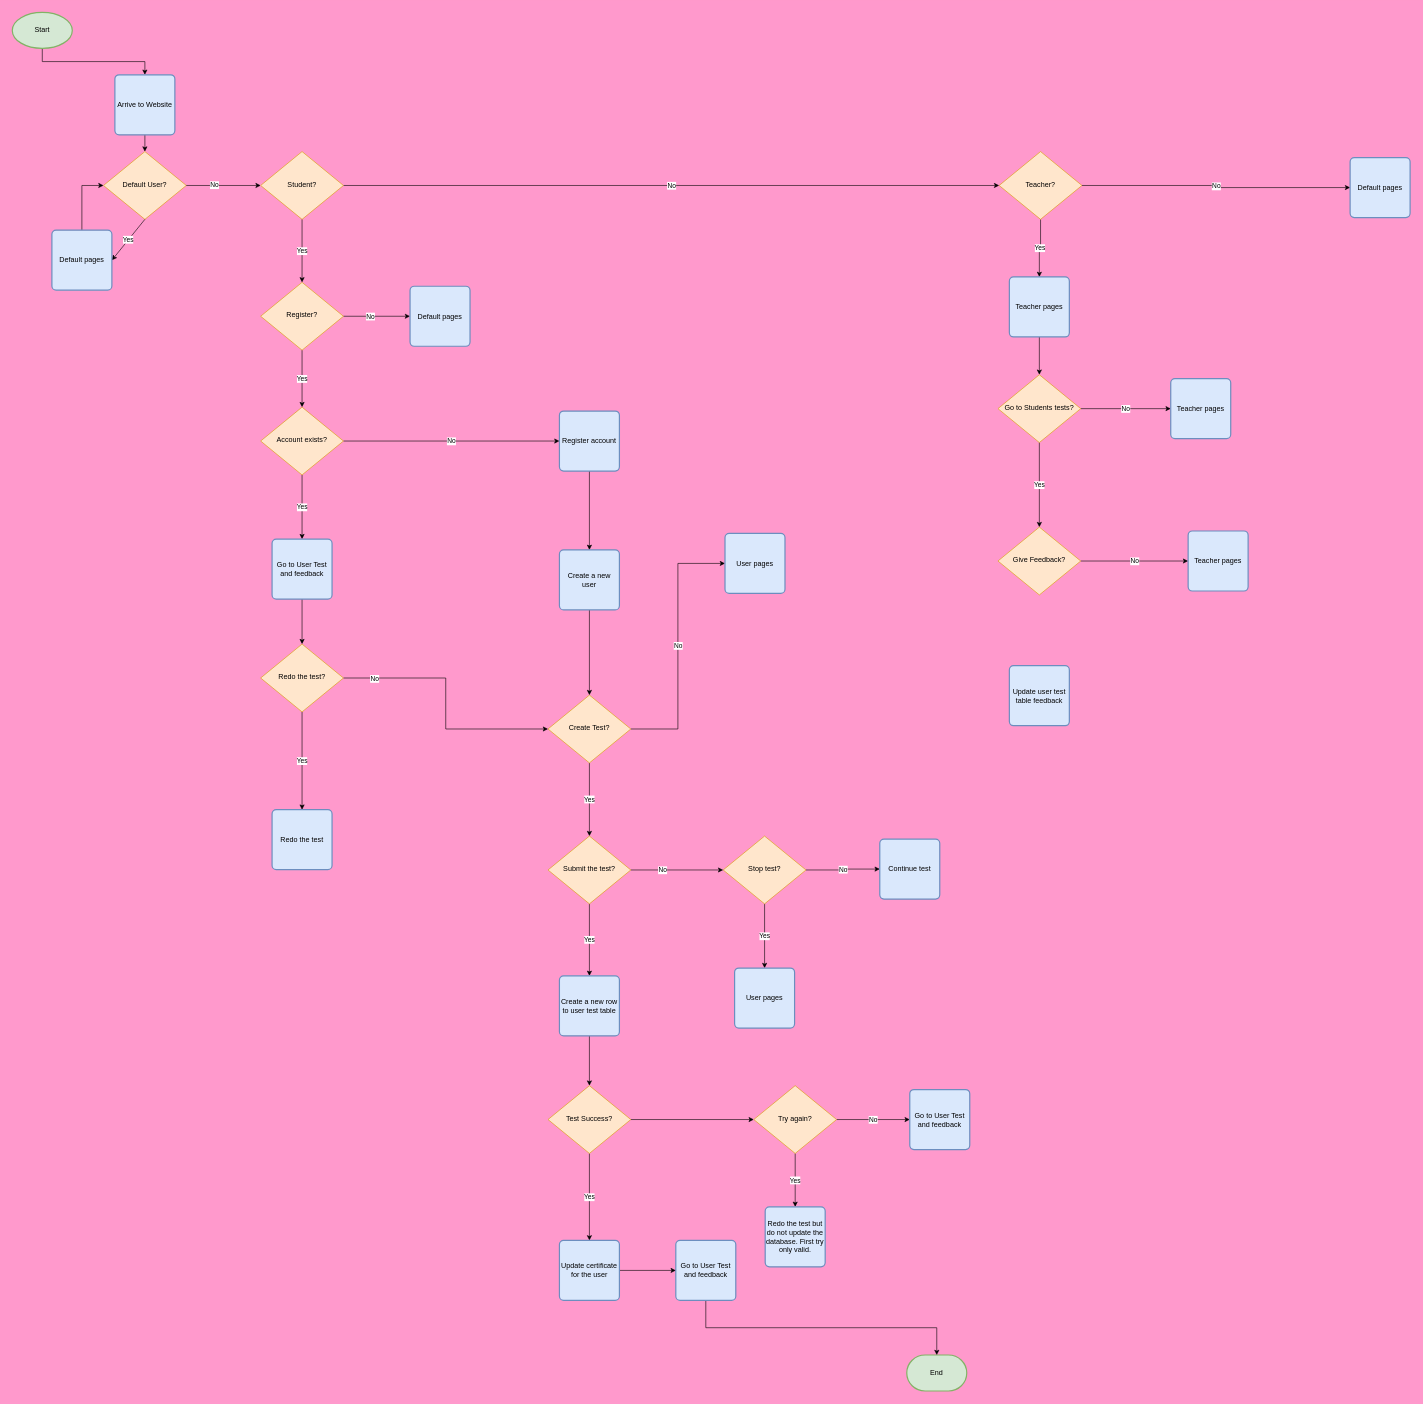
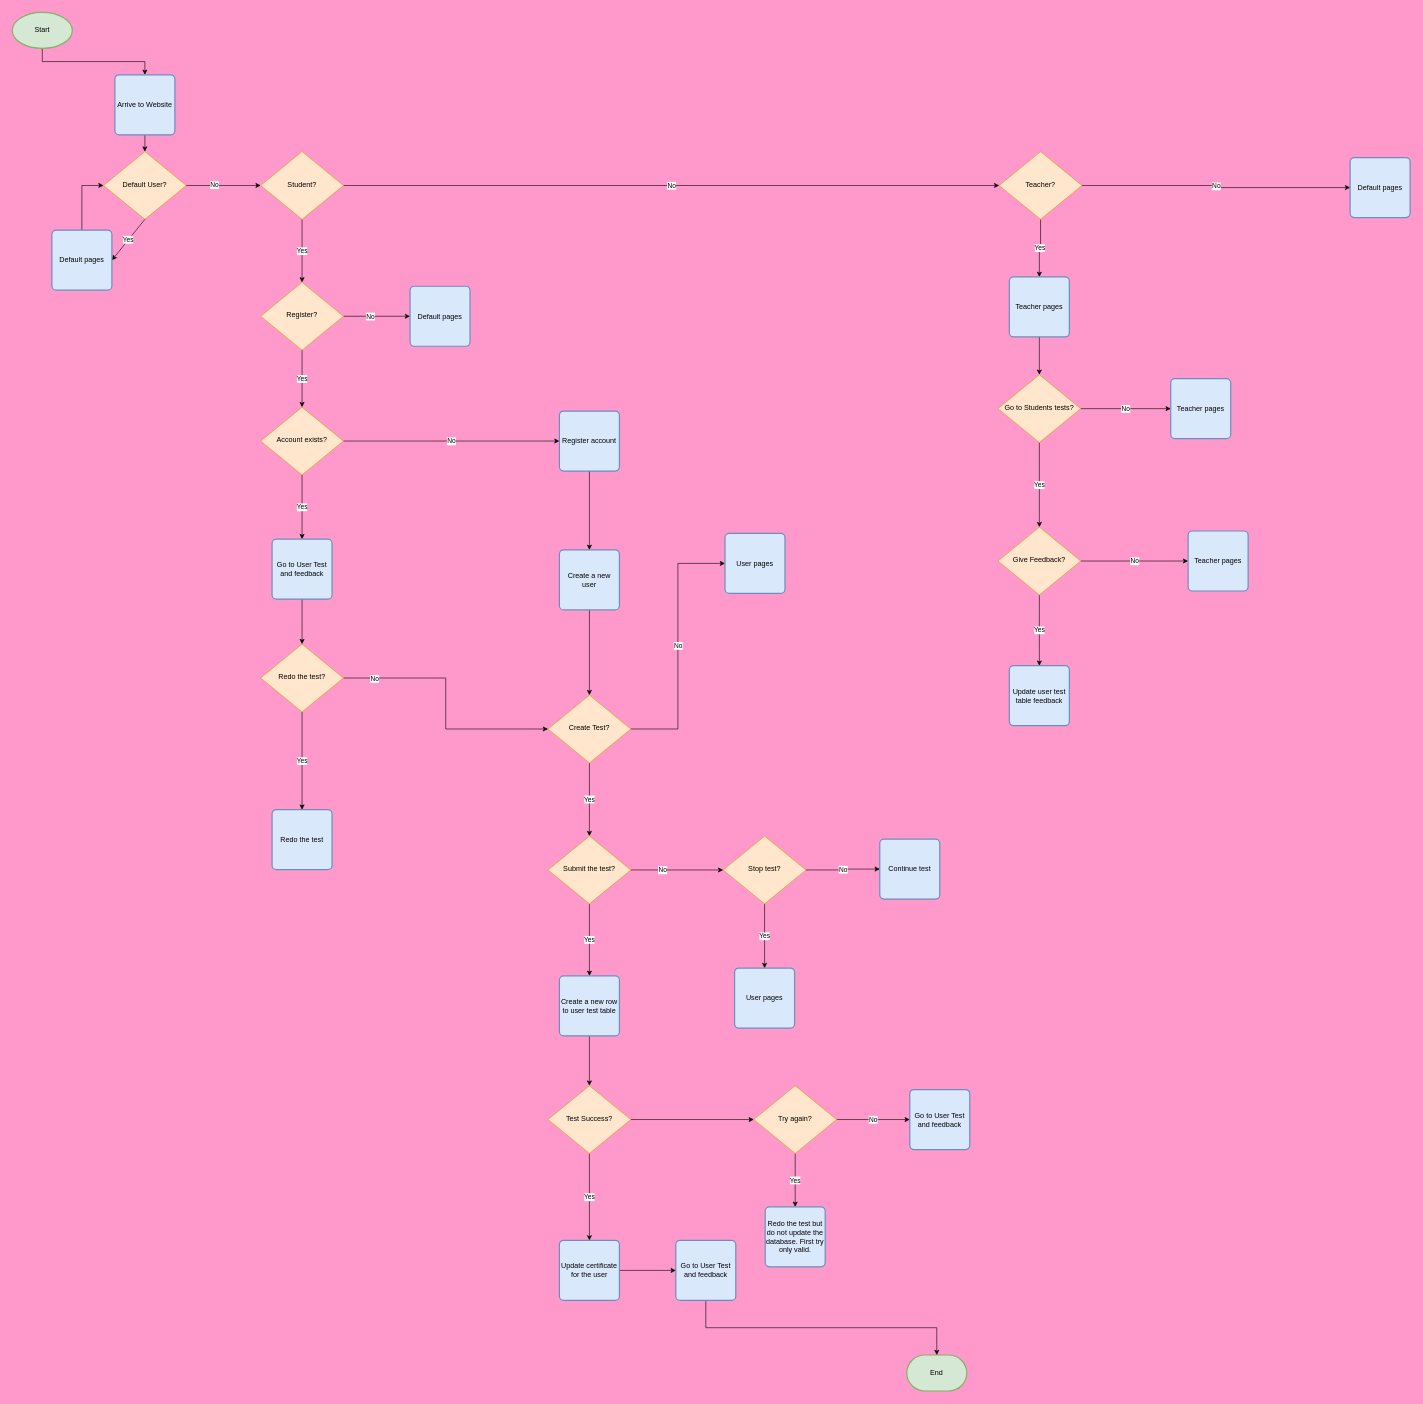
edge "Give Feedback?" -> "Update user test table feedback": added, label "Yes"
